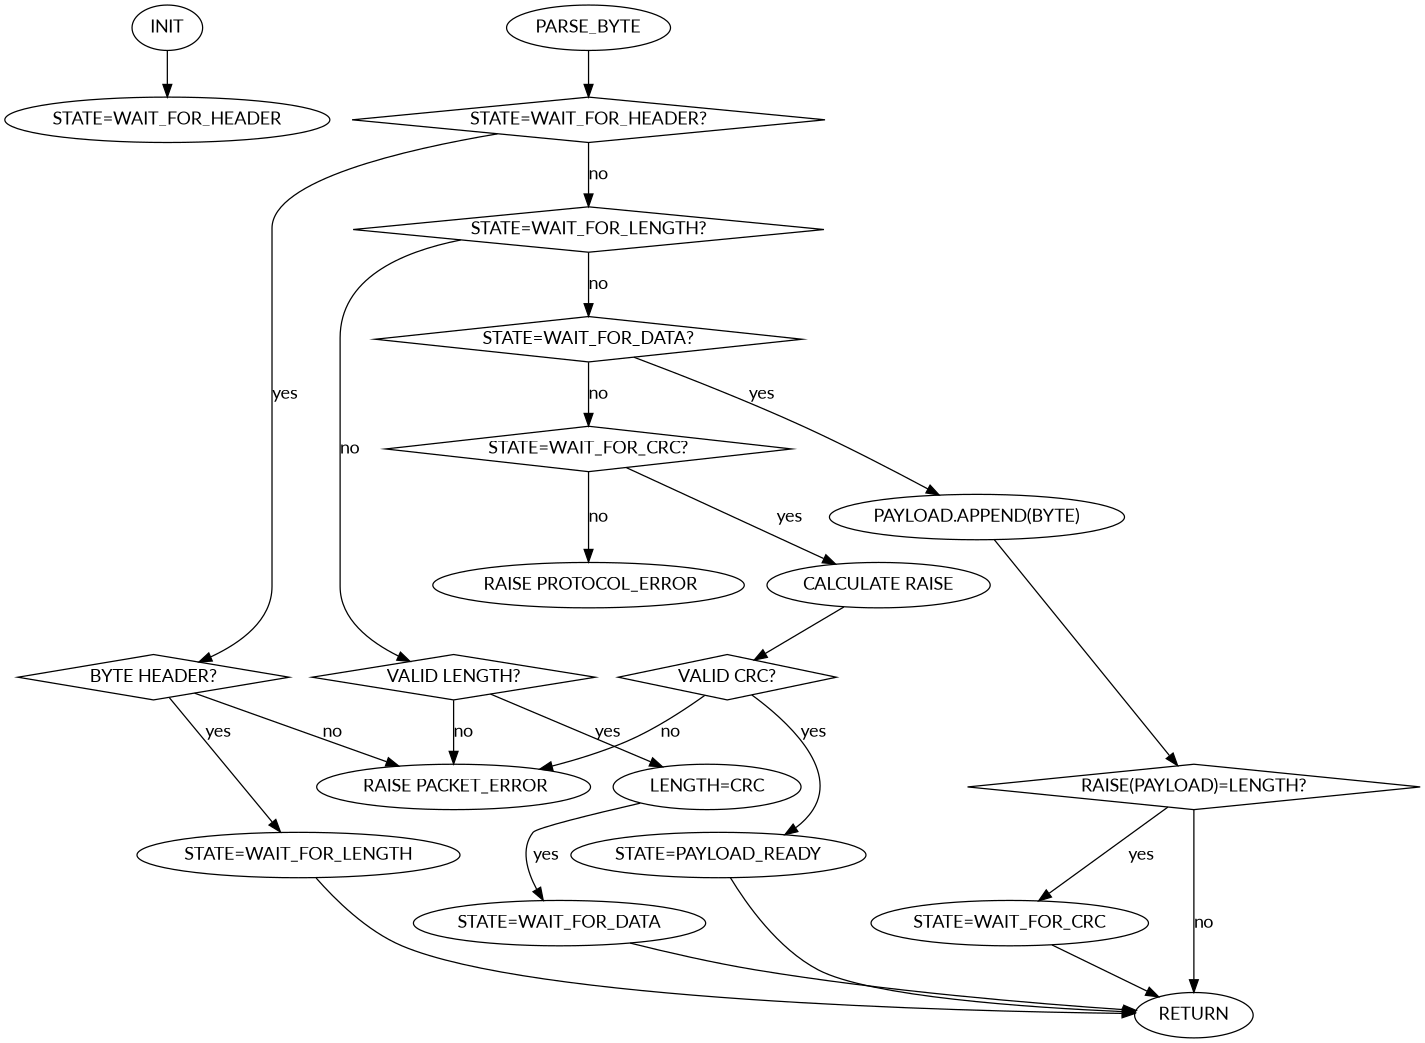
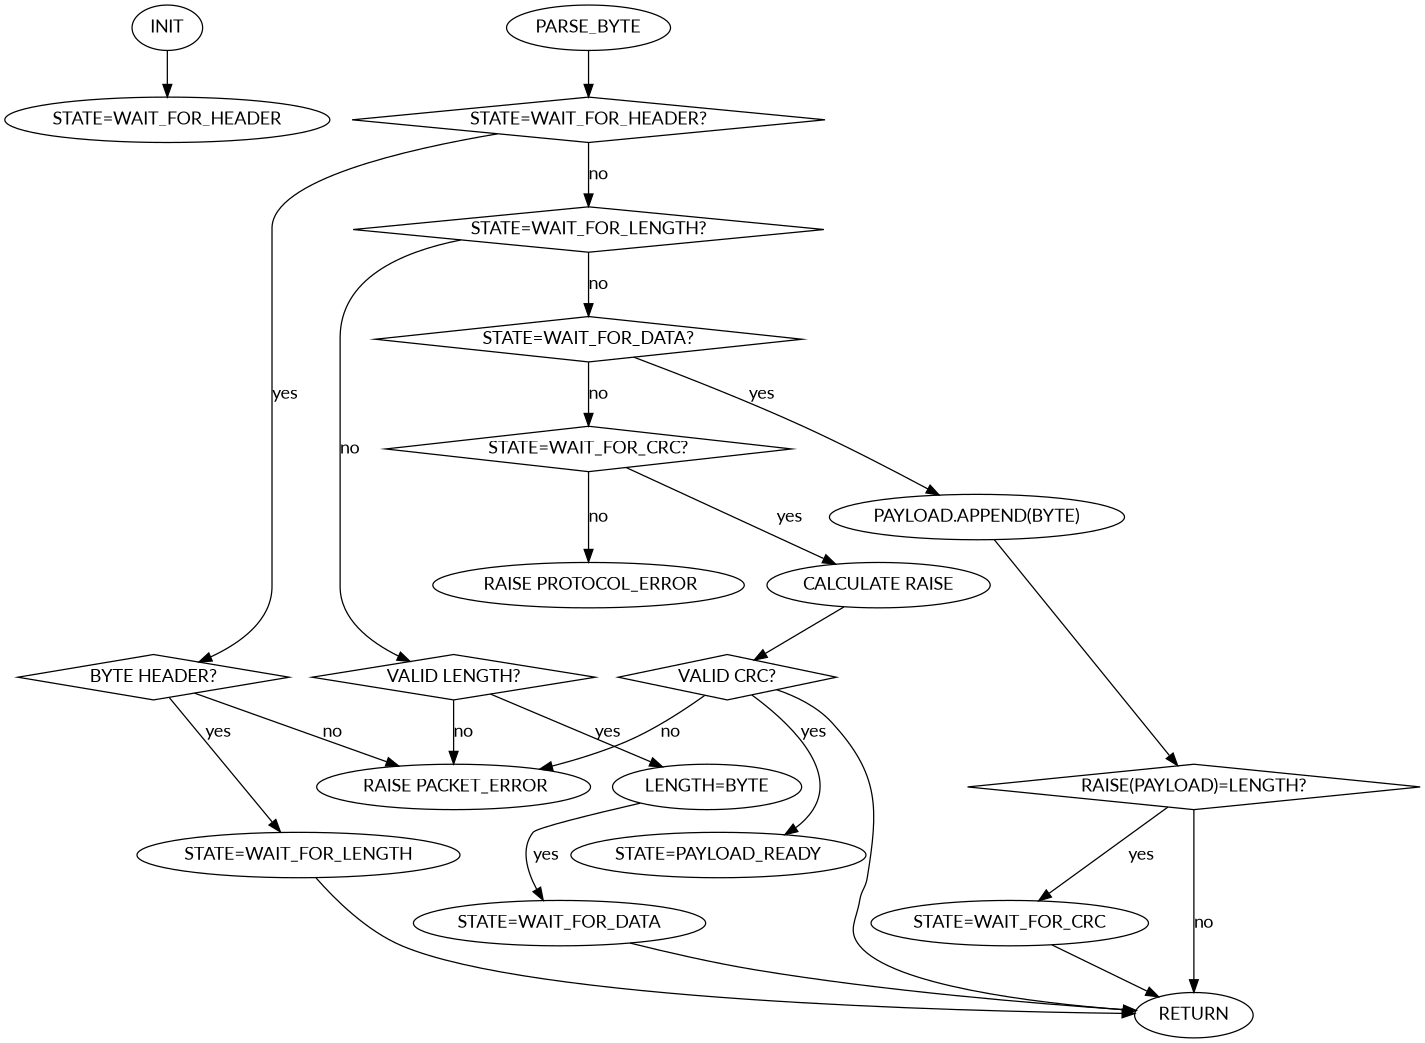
node "LENGTH=CRC": label "LENGTH=CRC" -> "LENGTH=BYTE"
edge "STATE=PAYLOAD_READY" -> "RETURN": now "VALID CRC?" -> "RETURN"
